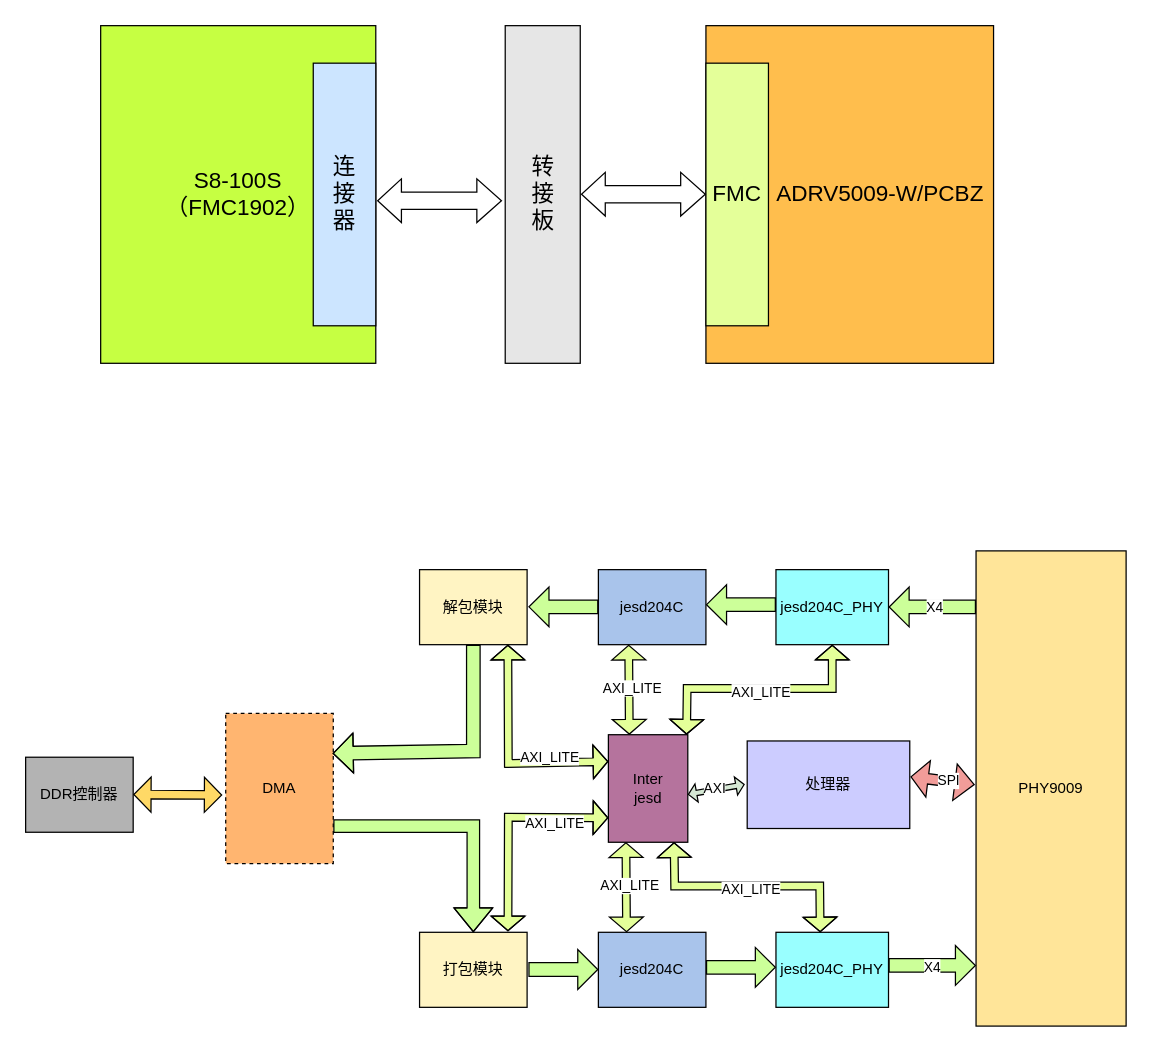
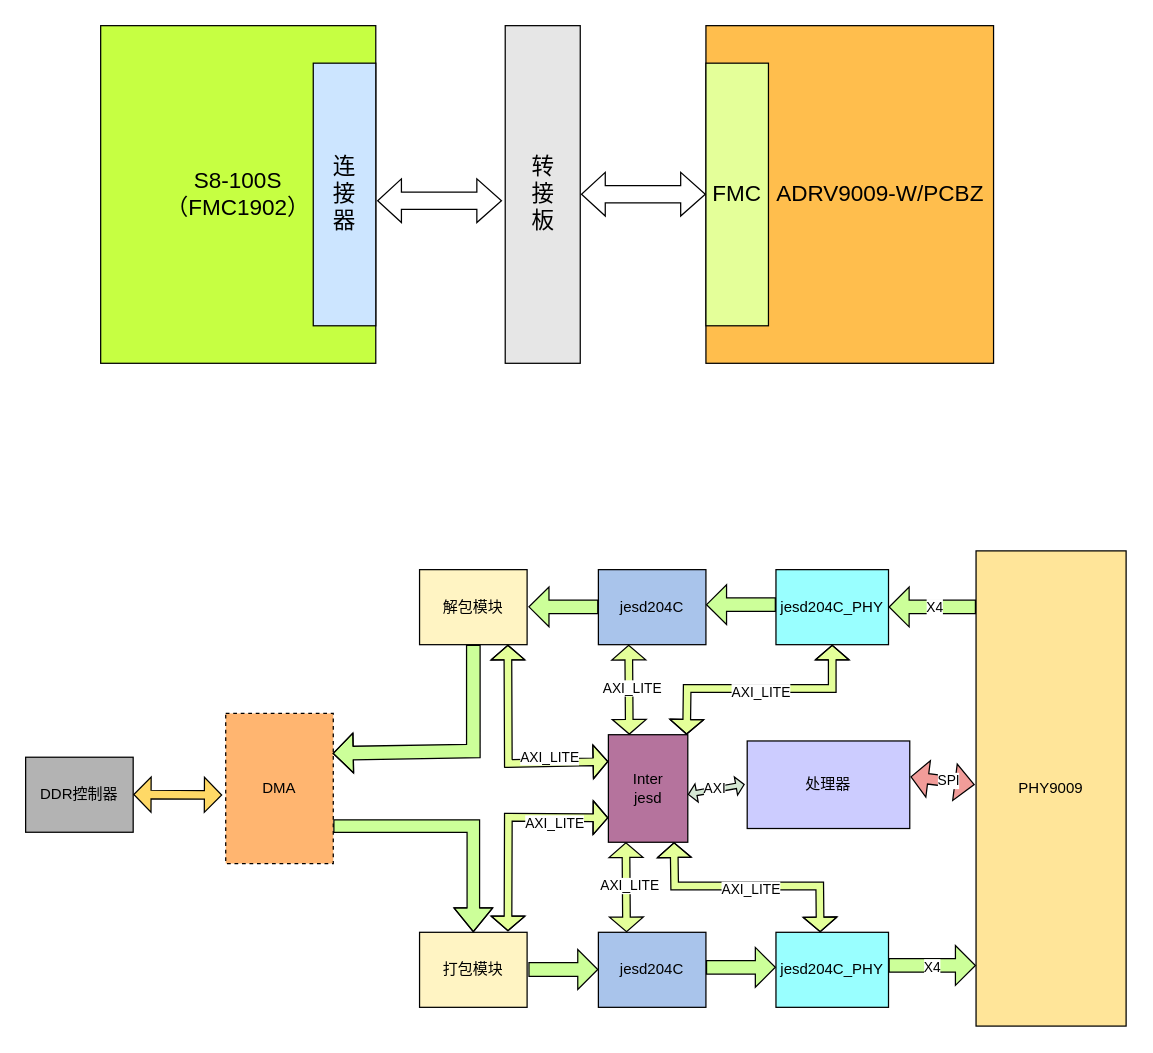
node "ADRV5009-W/PCBZ": label "ADRV5009-W/PCBZ" -> "ADRV9009-W/PCBZ"
